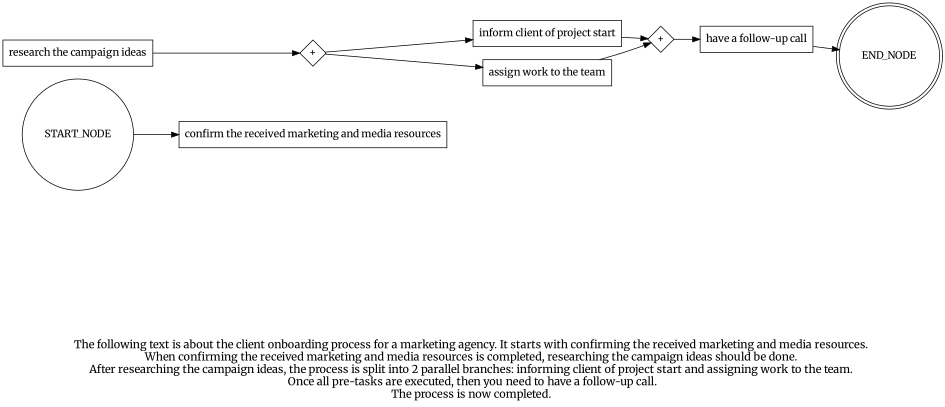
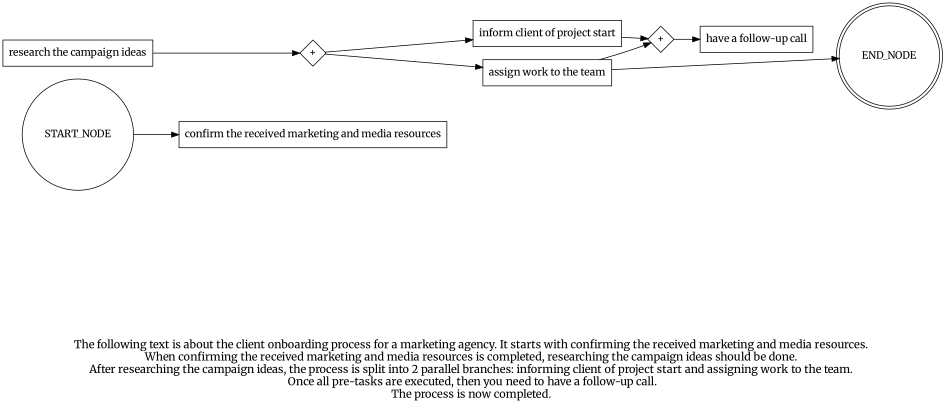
edge "have a follow-up call" -> "END_NODE": now "assign work to the team" -> "END_NODE"
